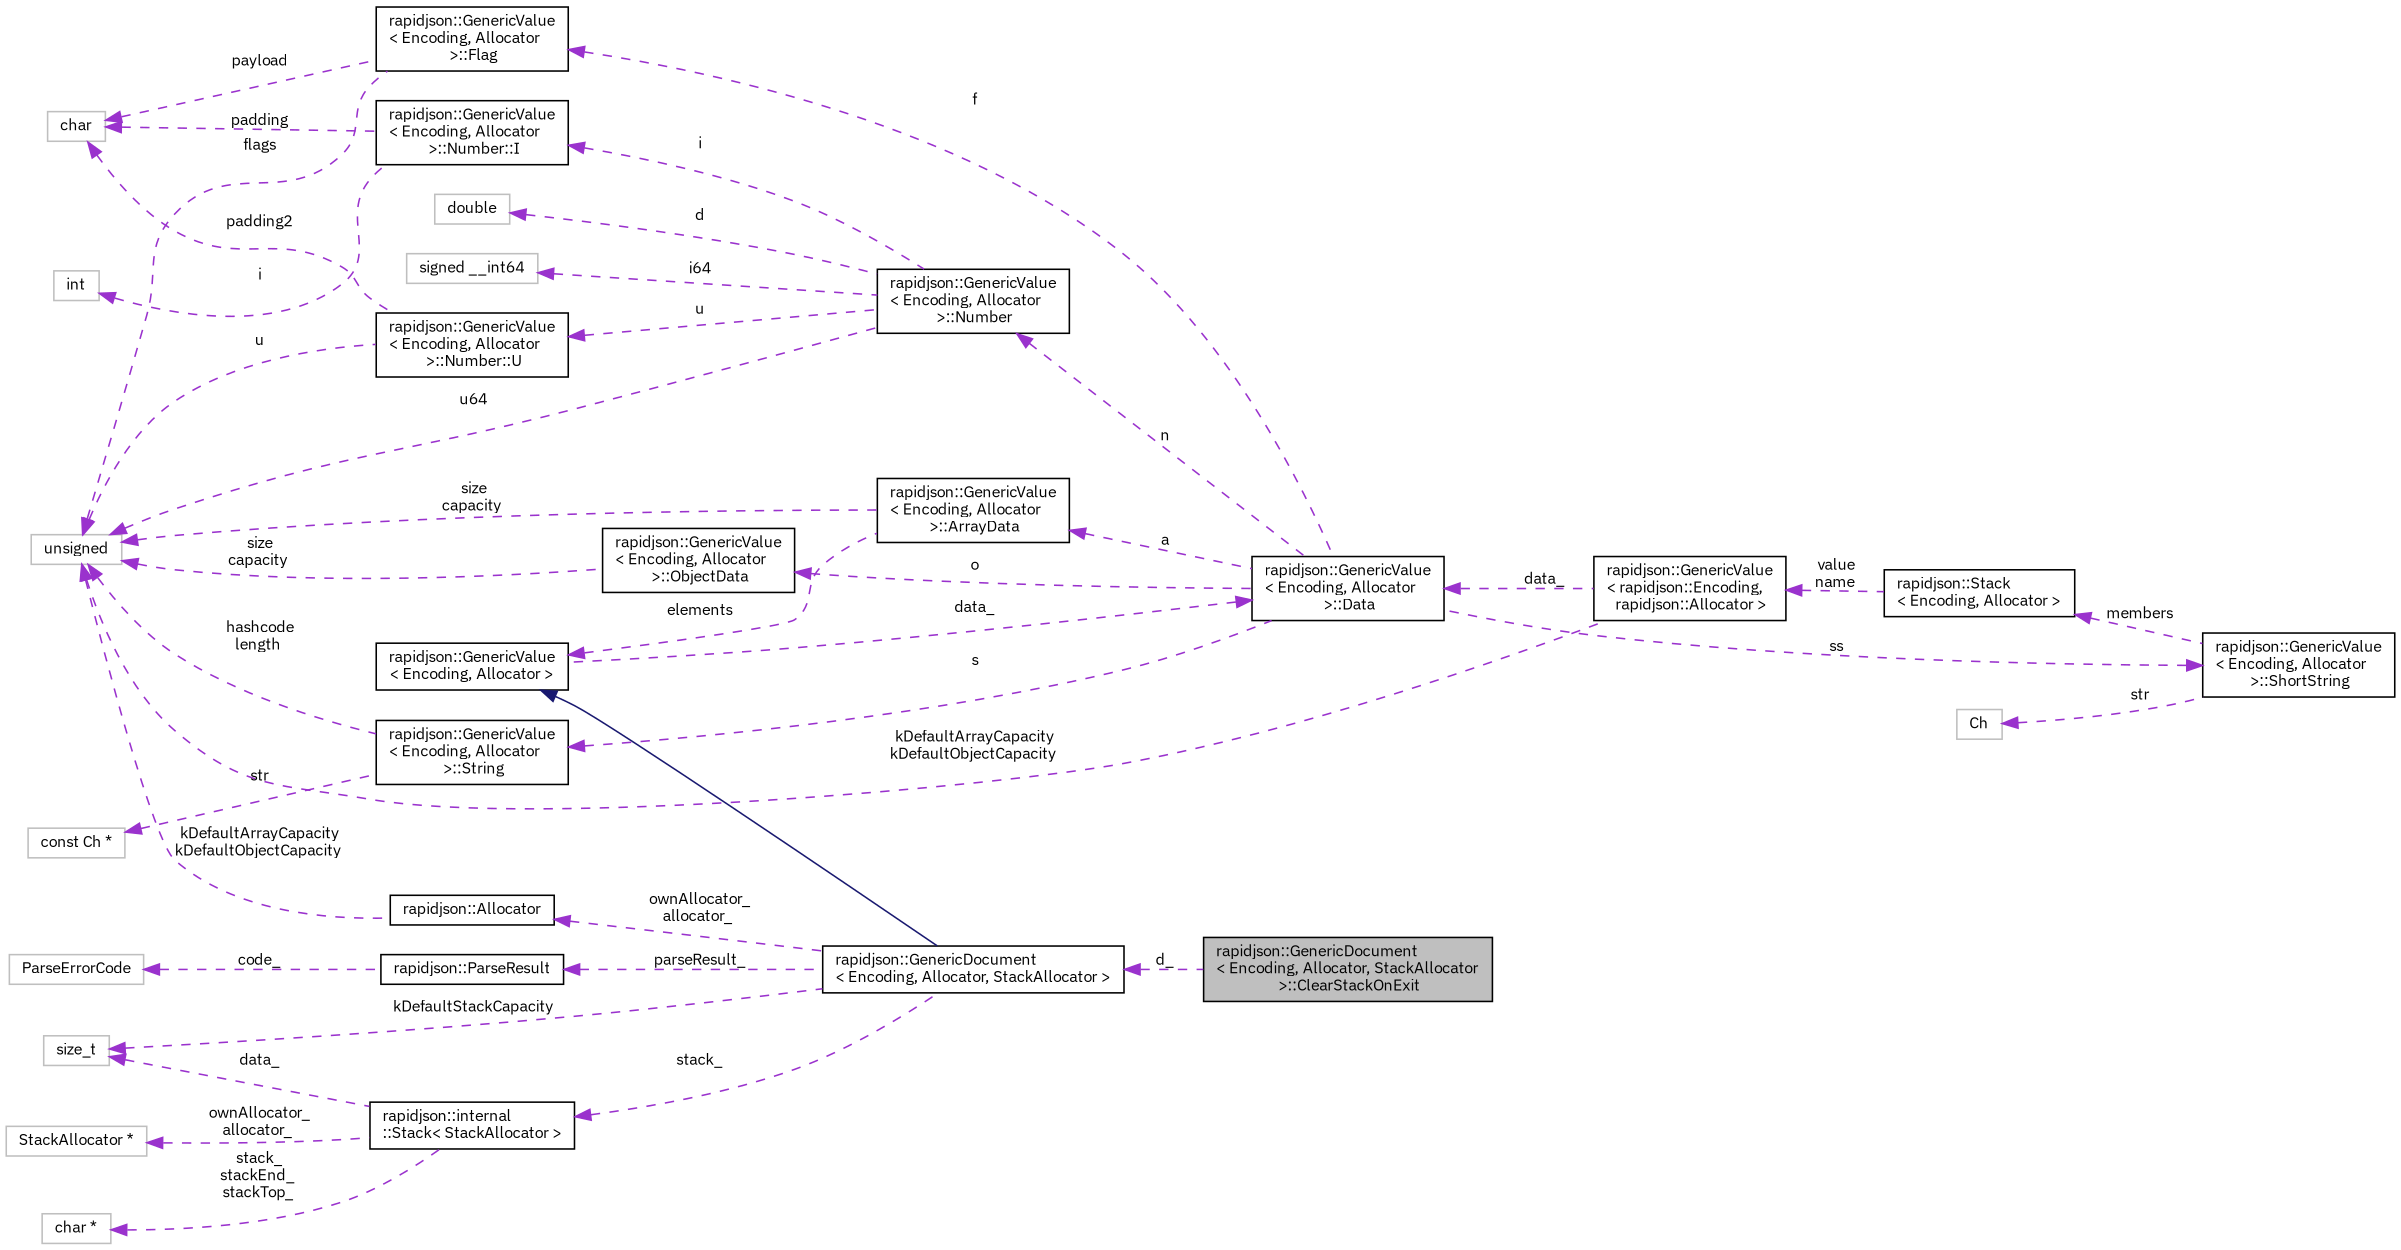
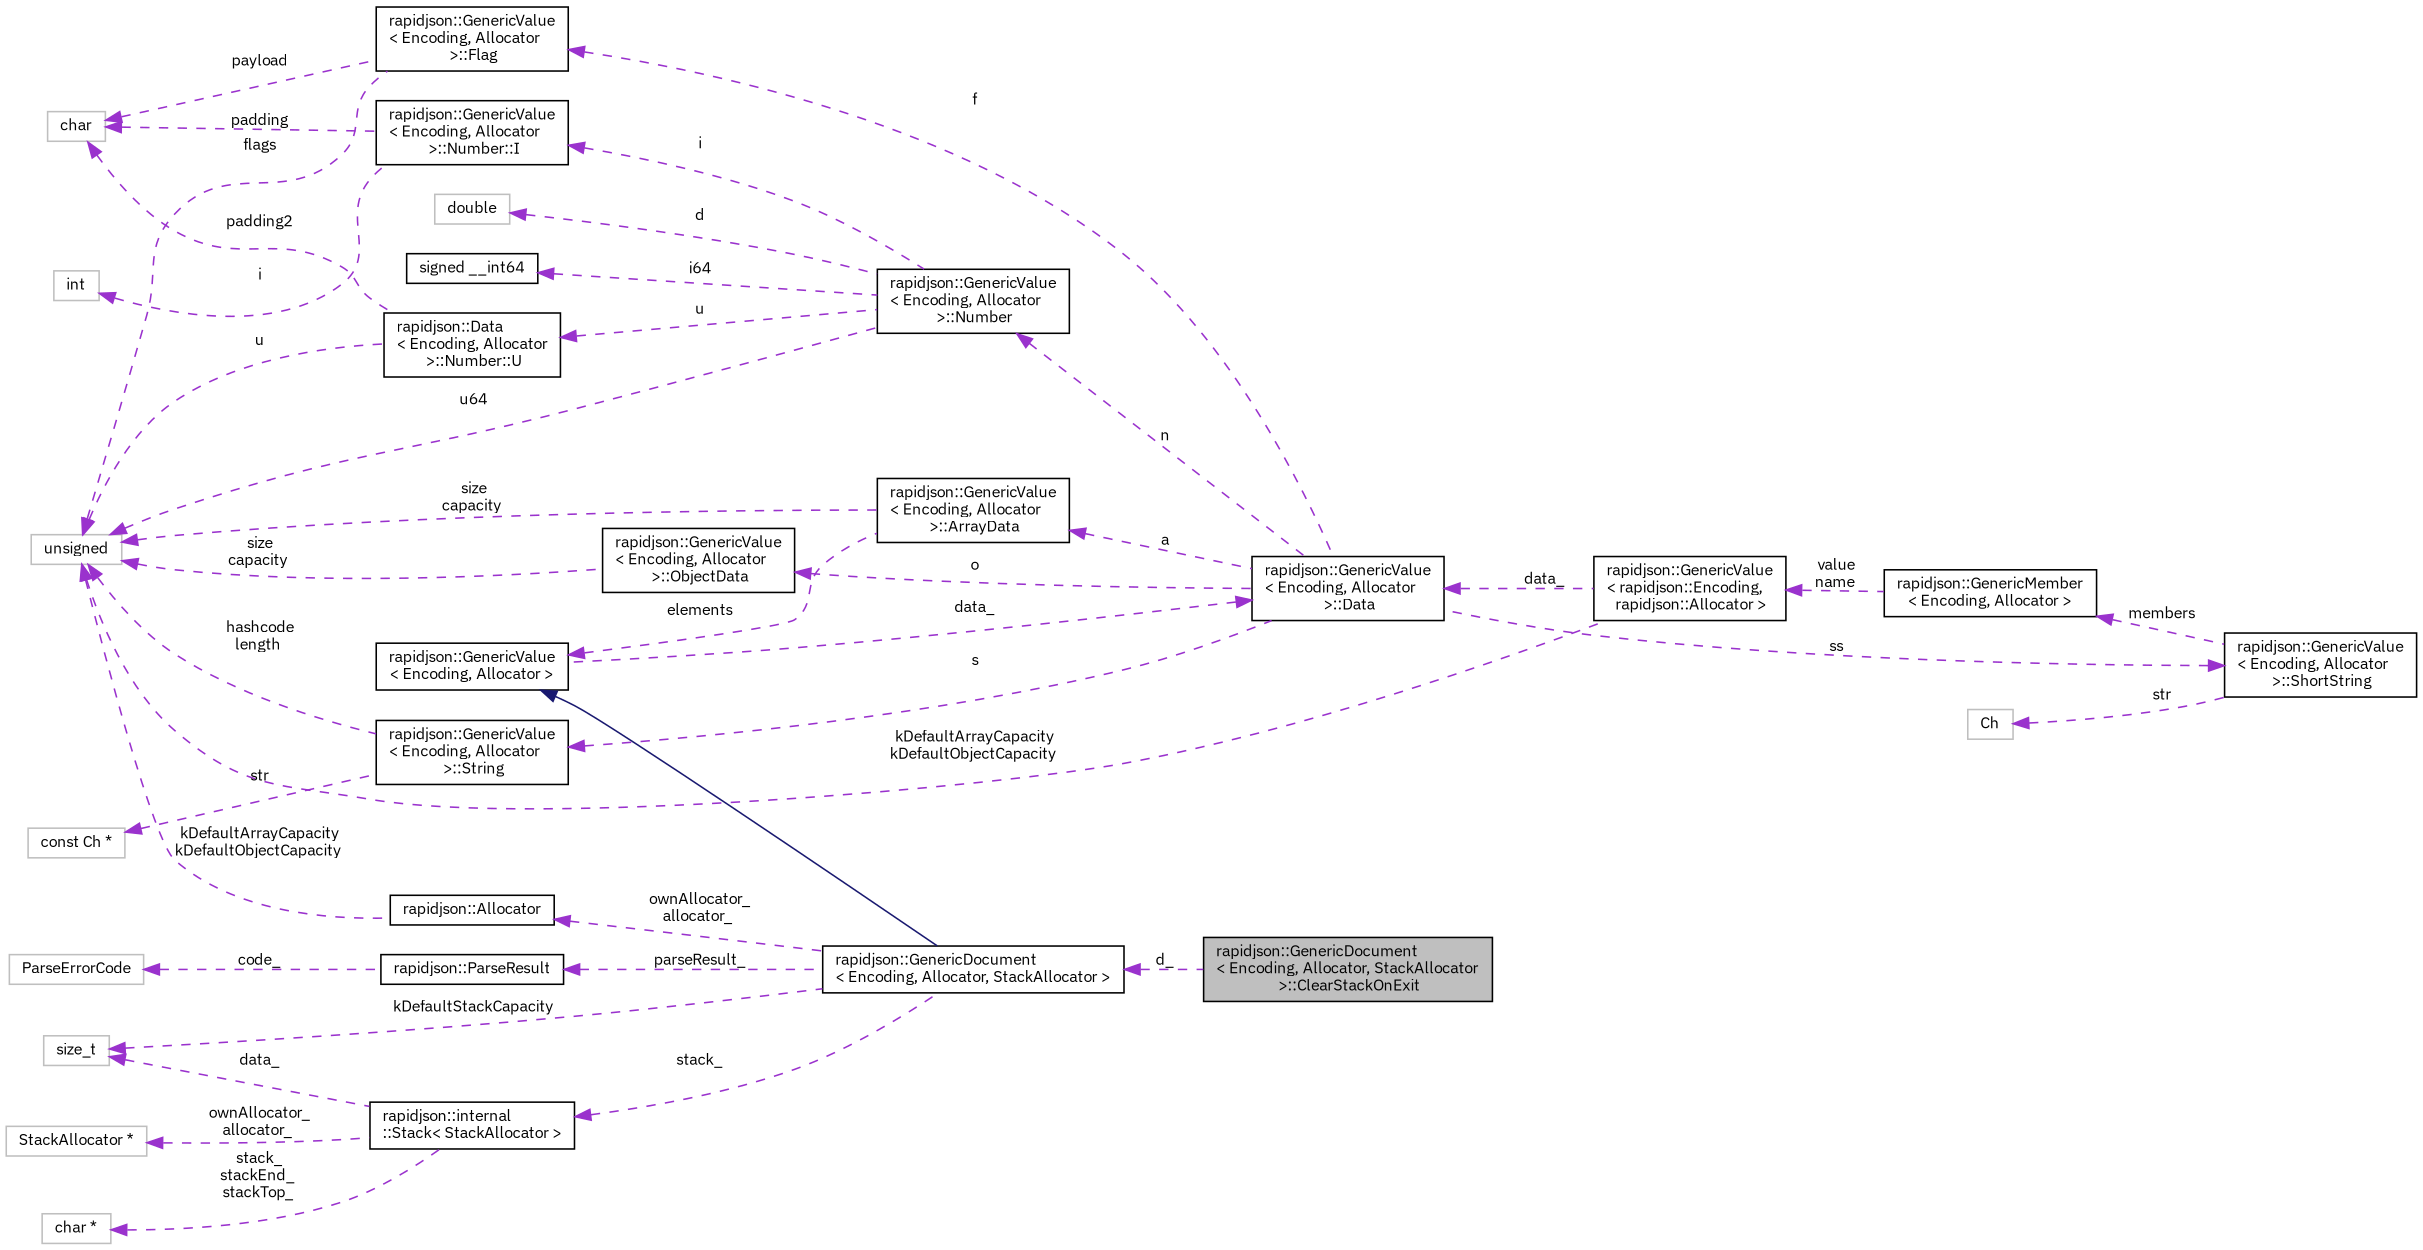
node "signed __int64": color grey75 -> black
node "rapidjson::GenericValue < Encoding, Allocator >::Number::U": label "rapidjson::GenericValue < Encoding, Allocator >::Number::U" -> "rapidjson::Data < Encoding, Allocator >::Number::U"
node "rapidjson::Stack < Encoding, Allocator >": label "rapidjson::Stack < Encoding, Allocator >" -> "rapidjson::GenericMember < Encoding, Allocator >"
